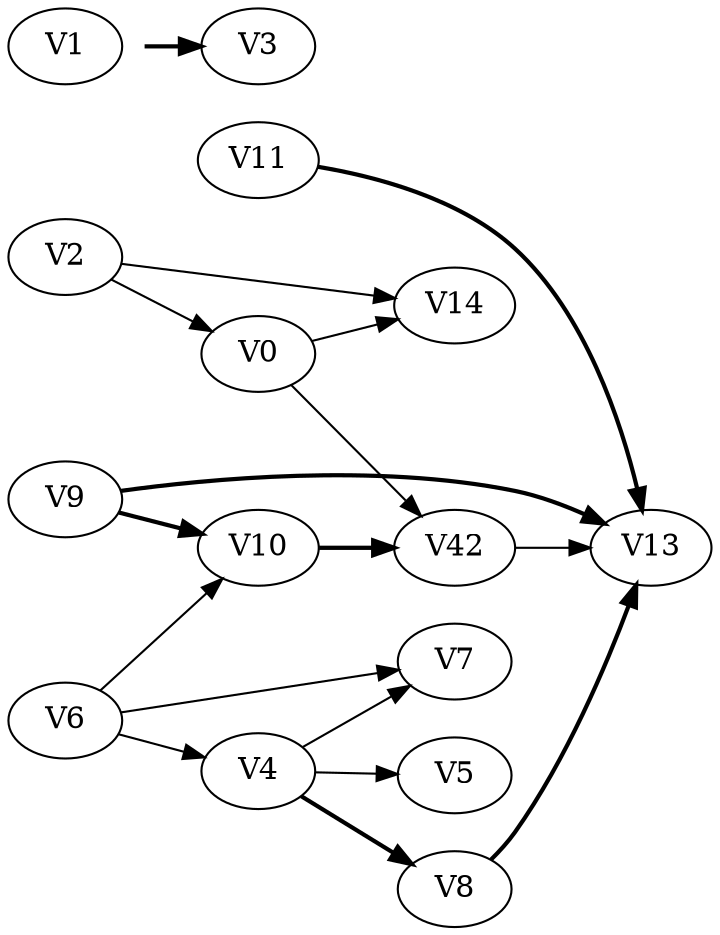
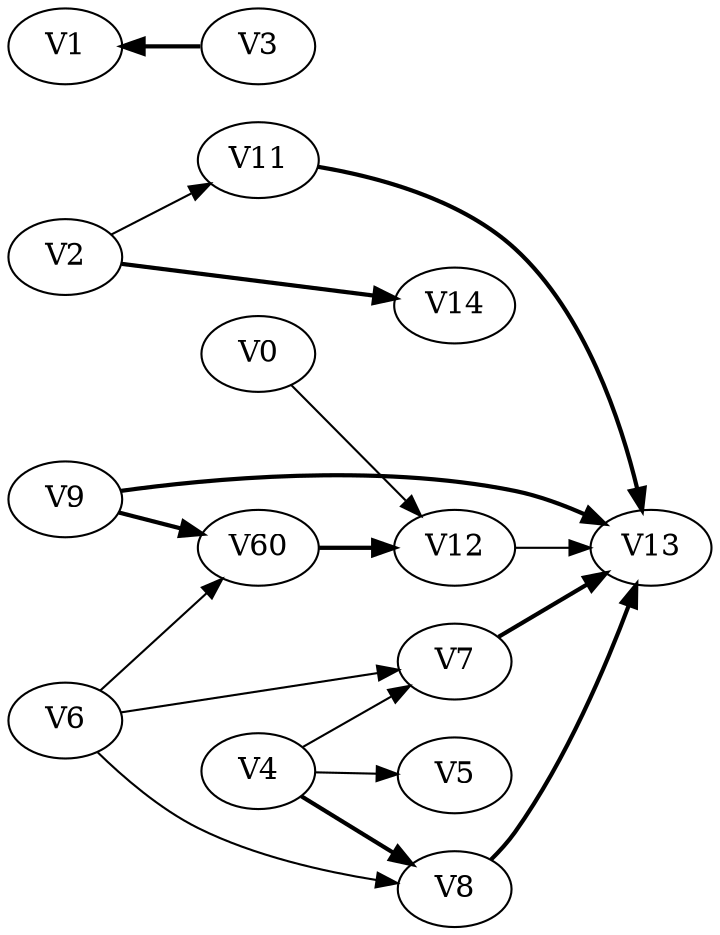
edge "V1" -> "V3": reversed
edge "V2" -> "V14": style solid -> bold
edge "V2" -> "V0": now "V2" -> "V11"
edge "V0" -> "V14": removed
node "V10": label "V10" -> "V60"
node "V42": label "V42" -> "V12"
edge "V7" -> "V13": added
edge "V6" -> "V4": now "V6" -> "V8"
